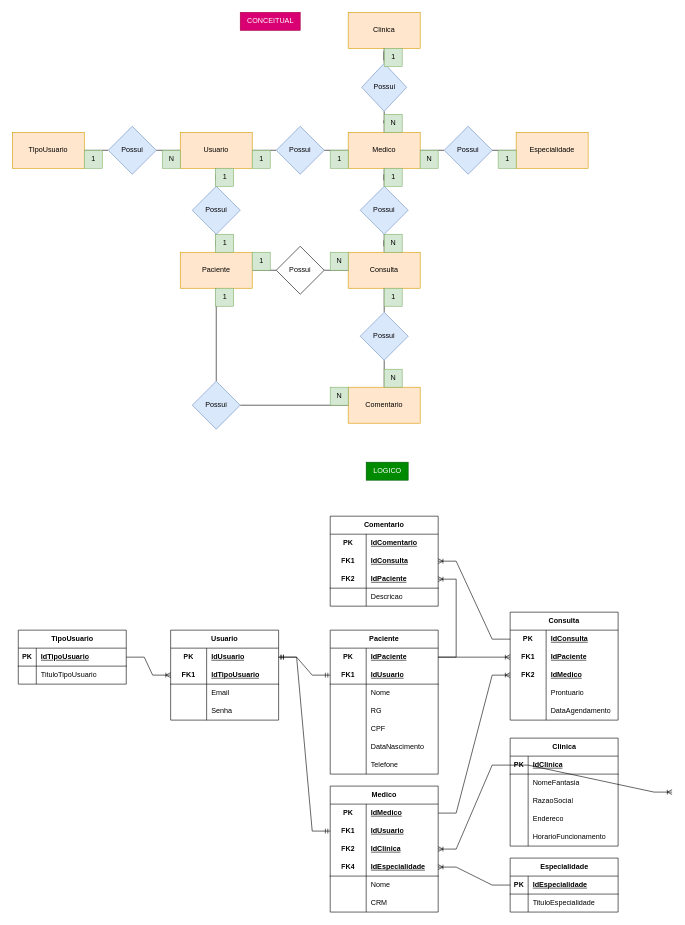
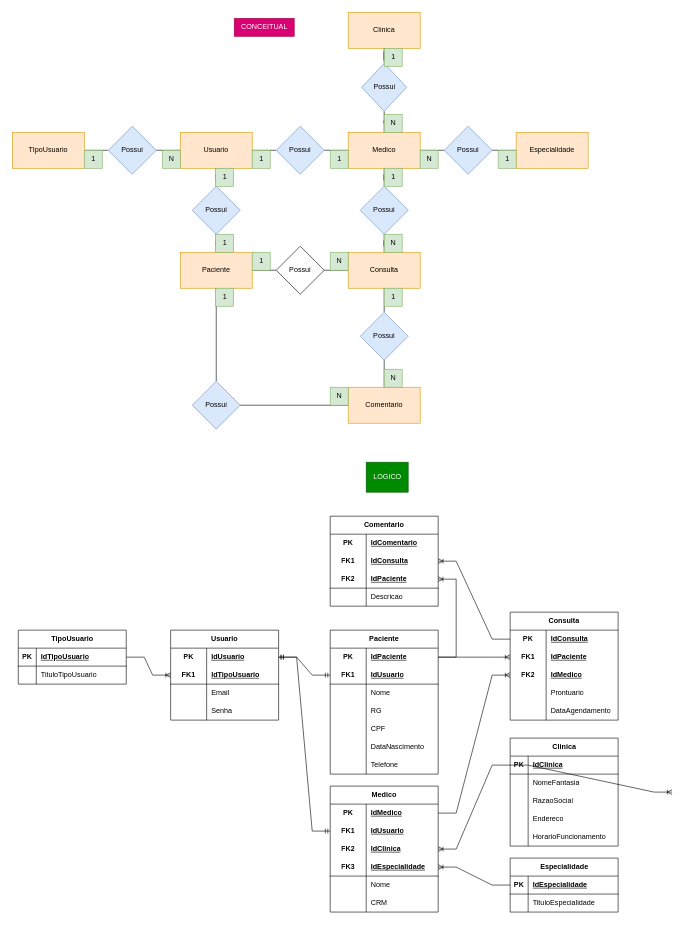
node "CONCEITUAL": moved (270, 21) -> (264, 27)
node "LOGICO": size 42x18 -> 42x30
node "FK4": label "FK4" -> "FK3"
